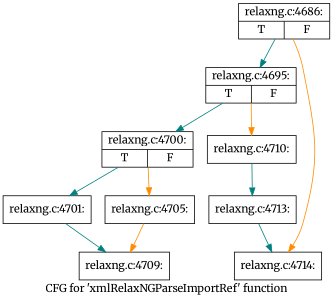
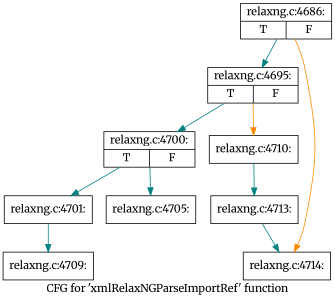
edge "relaxng.c:4700:" -> "relaxng.c:4705:": color darkorange -> teal
edge "relaxng.c:4705:" -> "relaxng.c:4709:": removed
